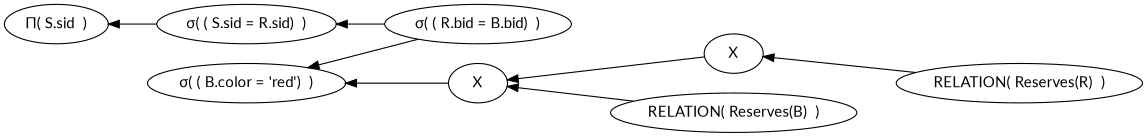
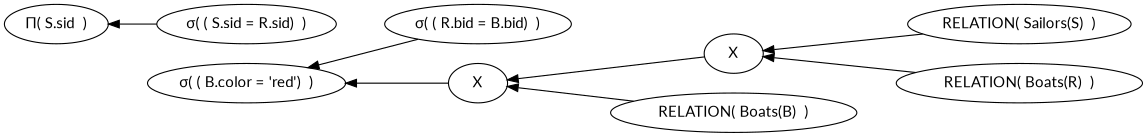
edge "σ( ( R.bid = B.bid)  )" -> "σ( ( S.sid = R.sid)  )": removed
node "RELATION( Sailors(S)  )": added
node "RELATION( Reserves(R)  )": label "RELATION( Reserves(R)  )" -> "RELATION( Boats(R)  )"
node "RELATION( Reserves(B)  )": label "RELATION( Reserves(B)  )" -> "RELATION( Boats(B)  )"
